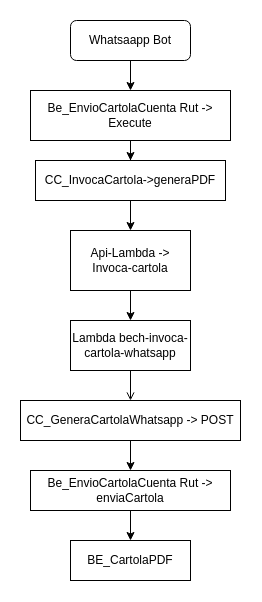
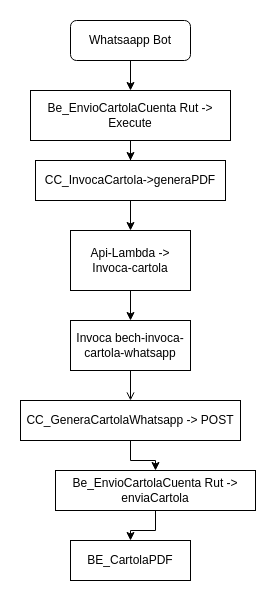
node "Lambda bech-invoca-cartola-whatsapp": label "Lambda bech-invoca-cartola-whatsapp" -> "Invoca bech-invoca-cartola-whatsapp"
node "Be_EnvioCartolaCuenta Rut -> enviaCartola": moved (131, 491) -> (156, 491)
